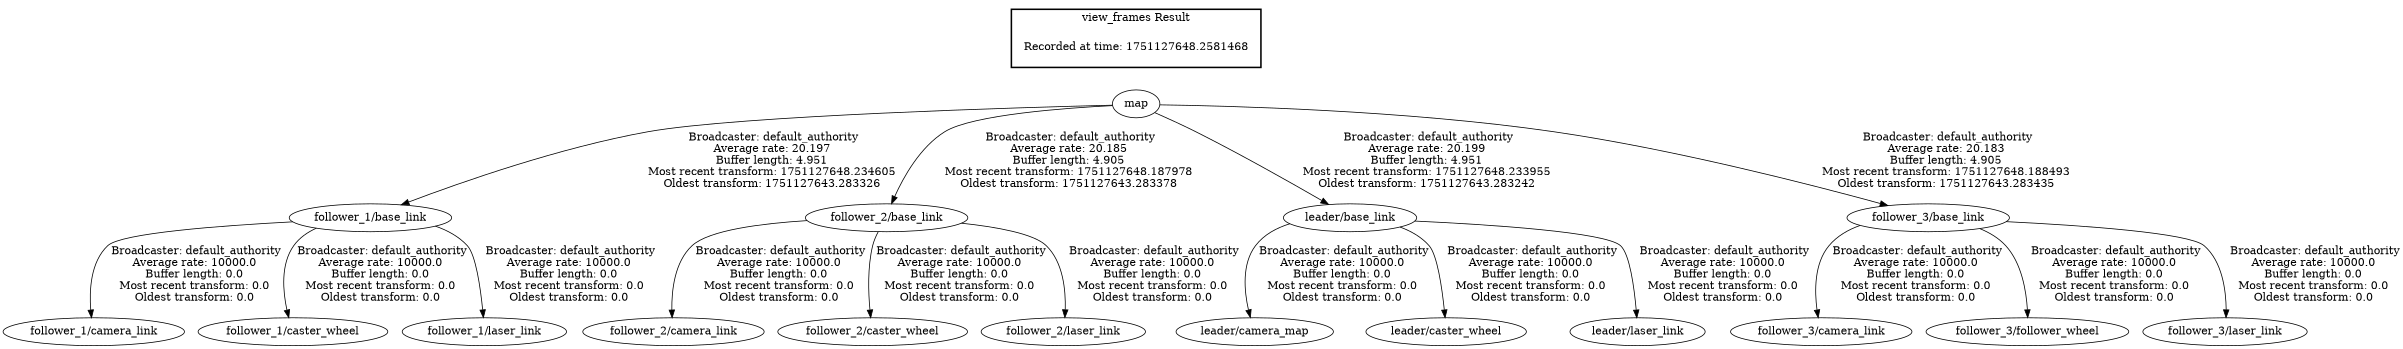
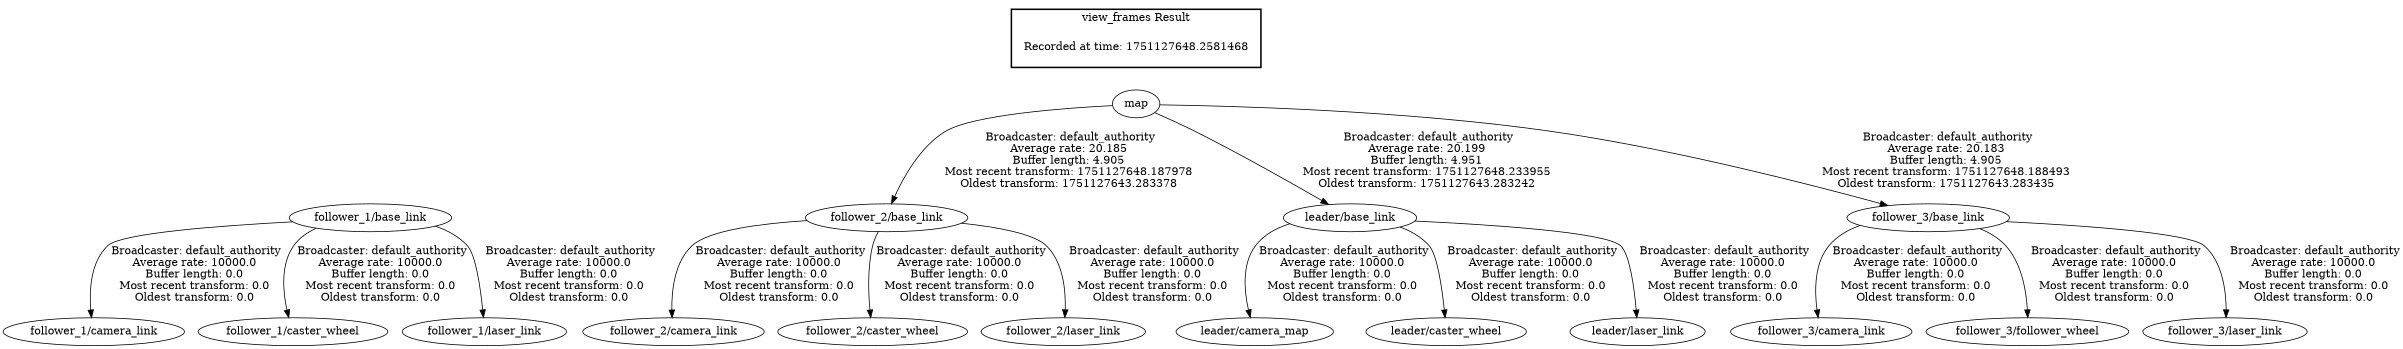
edge "map" -> "follower_1/base_link": removed, label "Broadcaster: default_authority Average rate: 20.197 Buffer length: 4.951 Most recent transform: 1751127648.234605 Oldest transform: 1751127643.283326"
